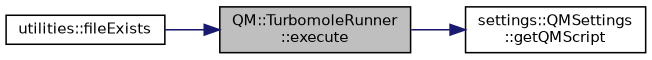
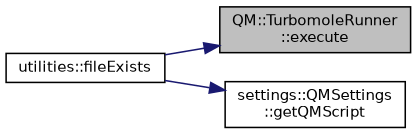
edge "QM::TurbomoleRunner ::execute" -> "settings::QMSettings ::getQMScript": now "utilities::fileExists" -> "settings::QMSettings ::getQMScript"
